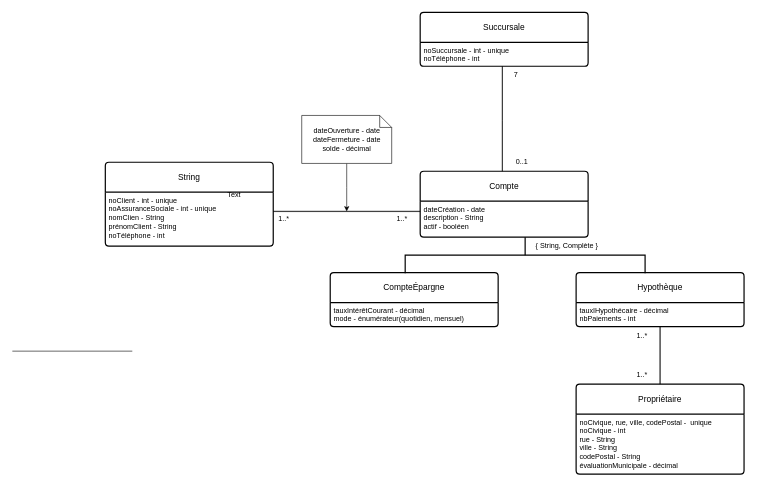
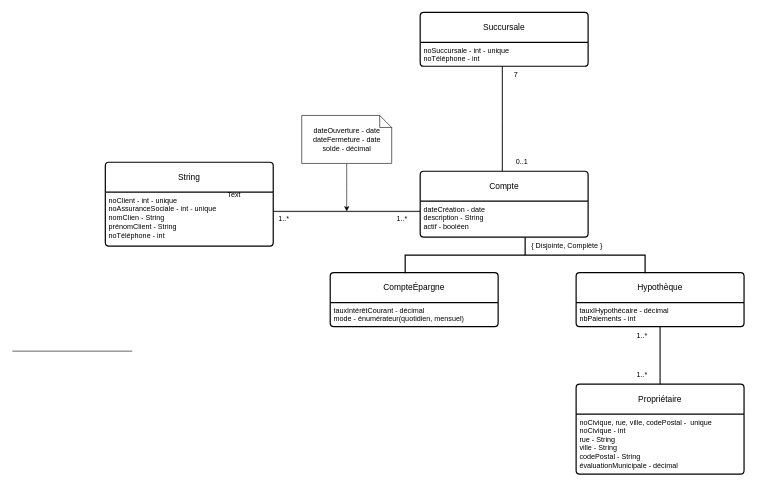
node "{ String, Complète }": label "{ String, Complète }" -> "{ Disjointe, Complète }"
